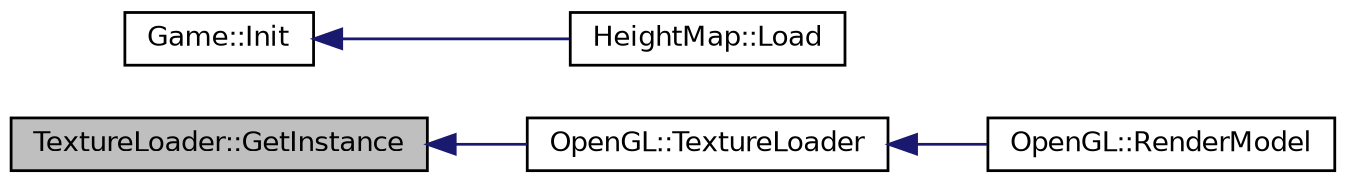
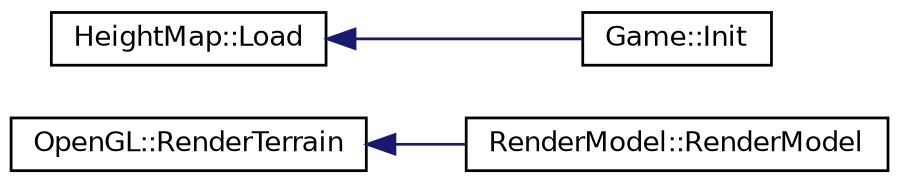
edge "HeightMap::Load" -> "Game::Init": reversed
node "TextureLoader::GetInstance": removed
node "OpenGL::TextureLoader": label "OpenGL::TextureLoader" -> "OpenGL::RenderTerrain"
node "OpenGL::RenderModel": label "OpenGL::RenderModel" -> "RenderModel::RenderModel"
